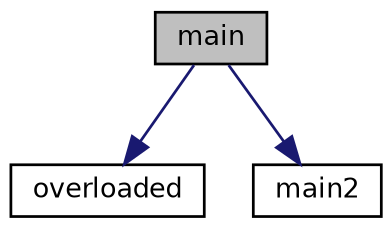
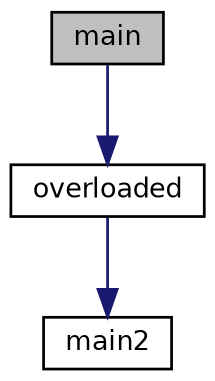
edge "main" -> "main2": now "overloaded" -> "main2"
